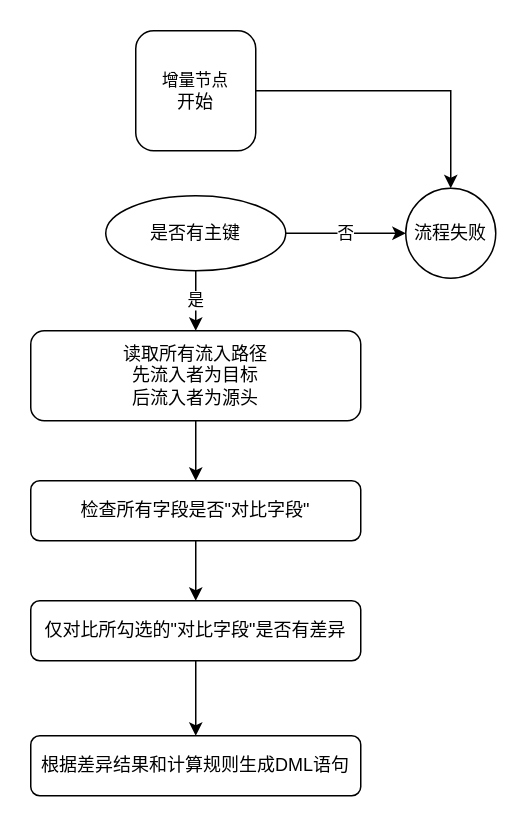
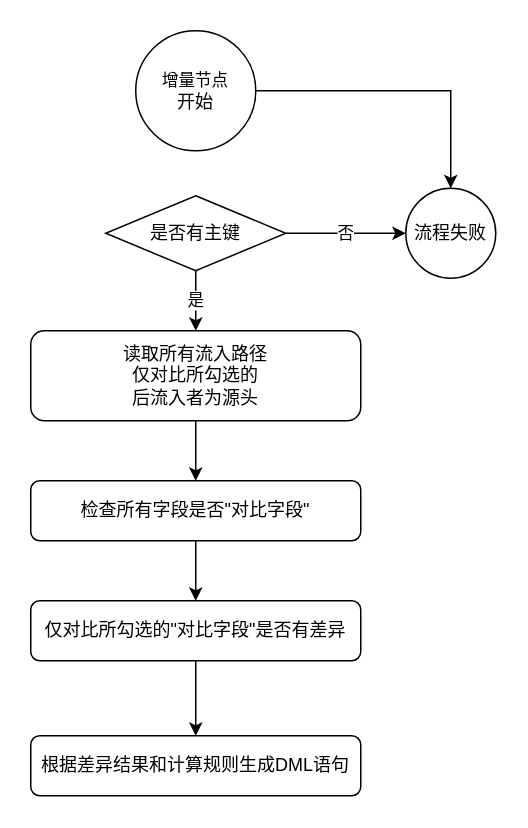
node "增量节点 开始": shape rounded rectangle -> ellipse
node "是否有主键": shape ellipse -> diamond
node "读取所有流入路径 先流入者为目标 后流入者为源头": label "读取所有流入路径 先流入者为目标 后流入者为源头" -> "读取所有流入路径 仅对比所勾选的 后流入者为源头"
